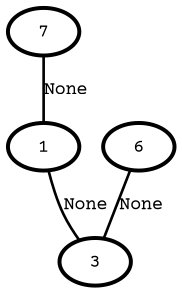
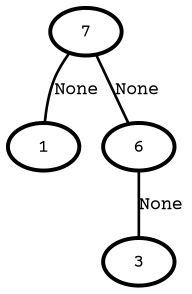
edge "7" -- "6": added, label "None"
edge "1" -- "3": removed, label "None"
